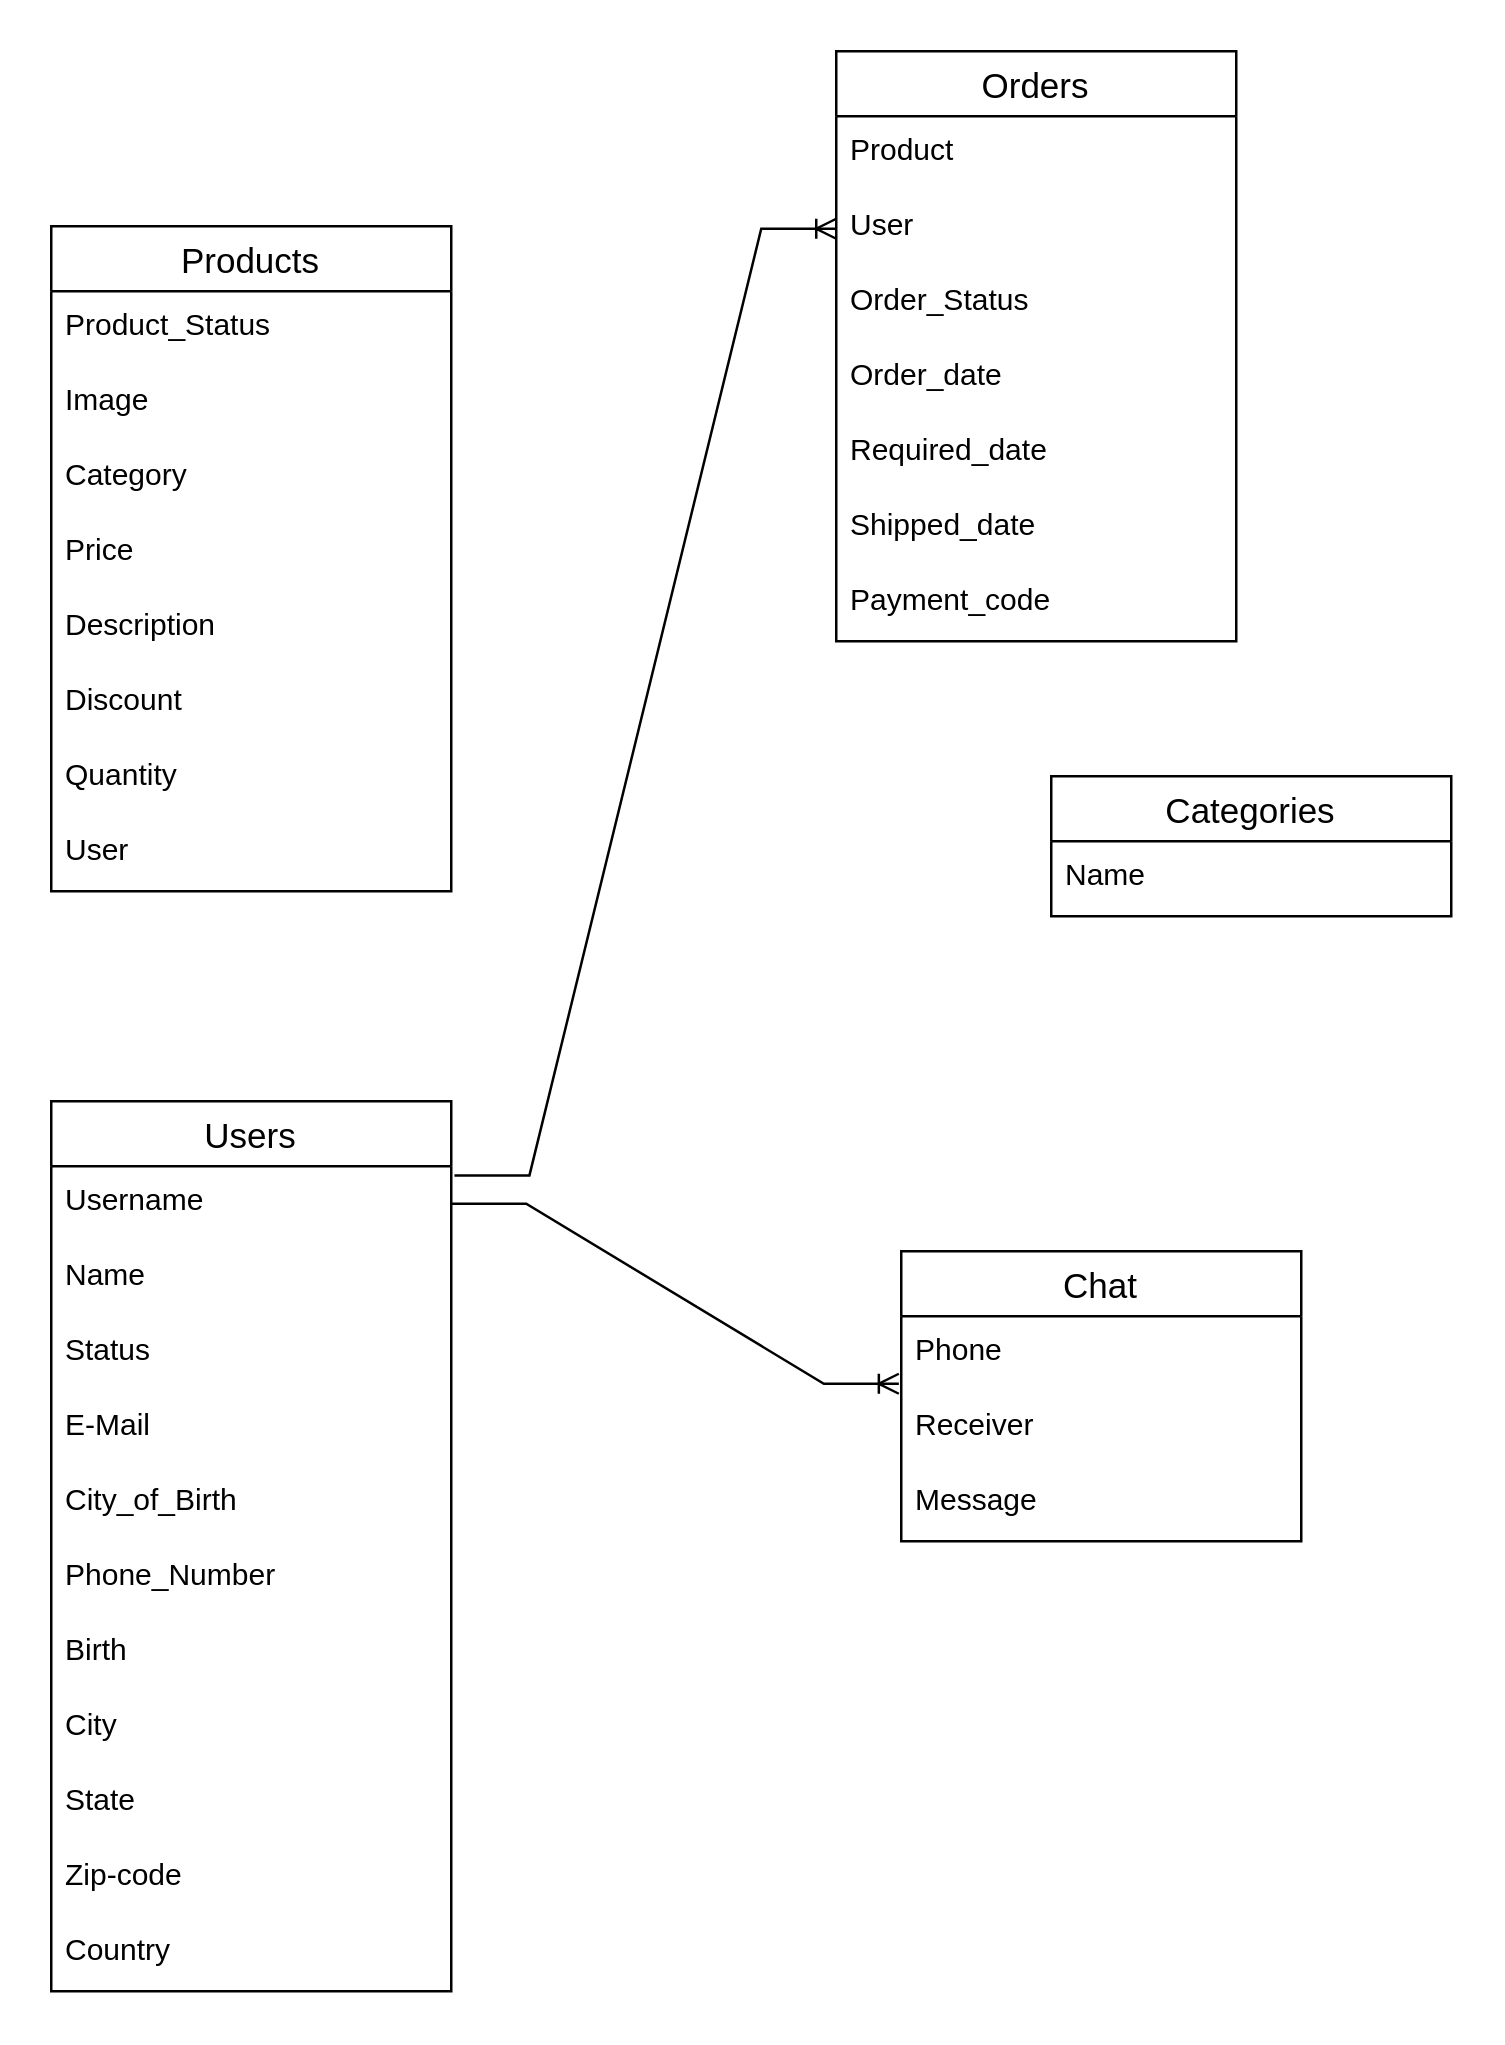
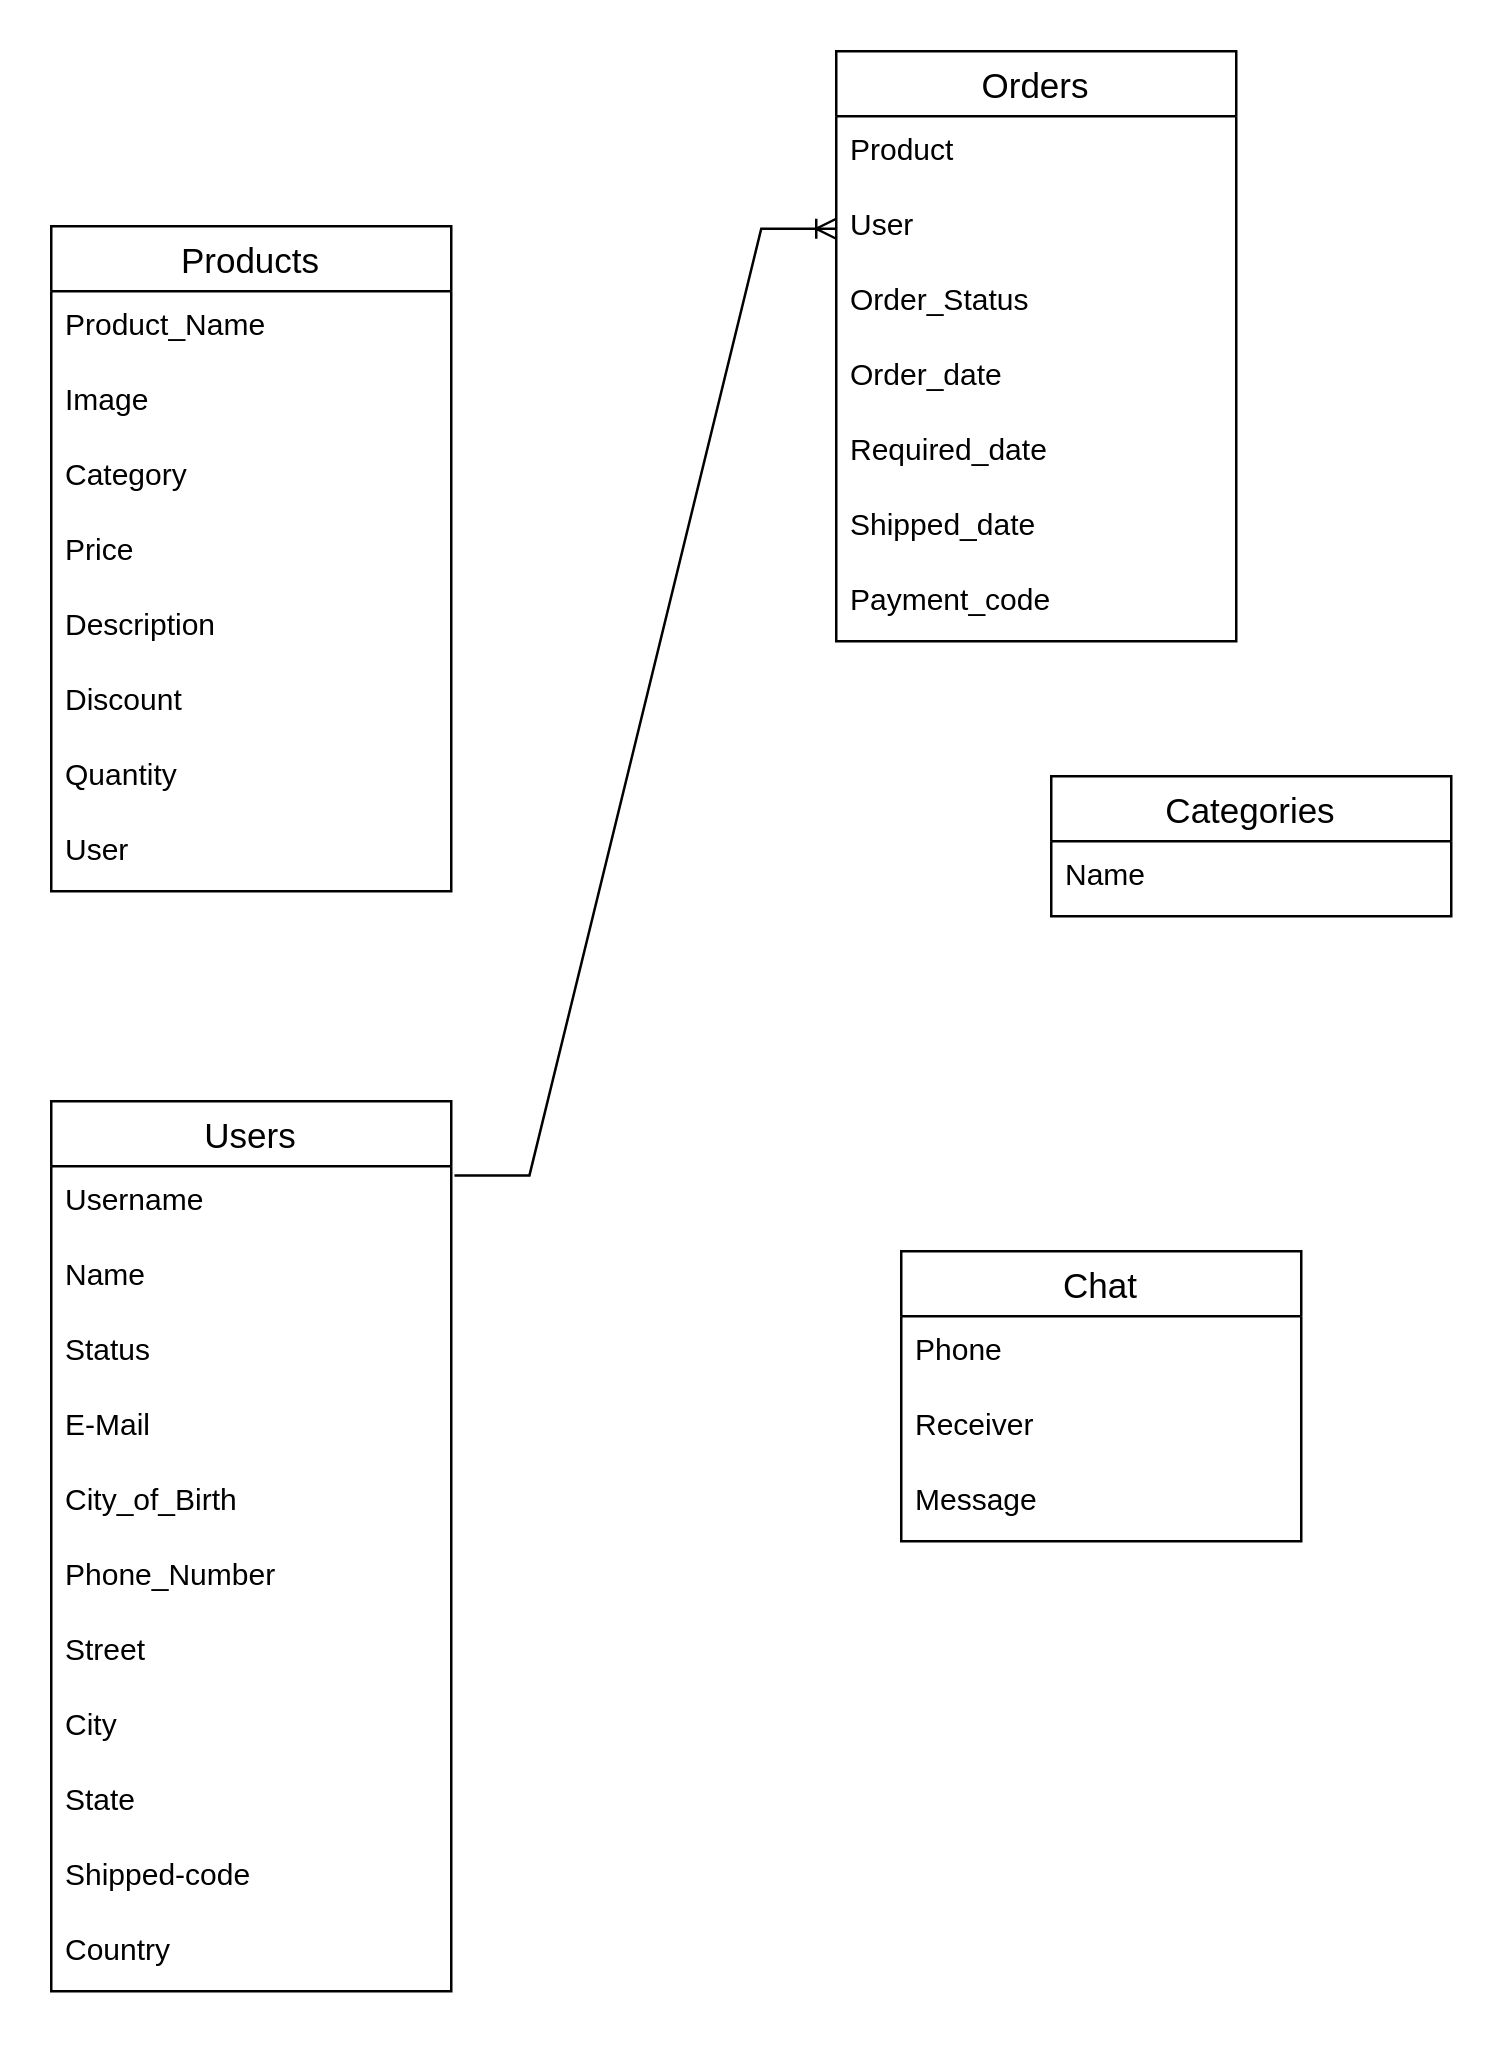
node "Product_Status": label "Product_Status" -> "Product_Name"
edge "Username" -> "Phone": removed
node "Birth": label "Birth" -> "Street"
node "Zip-code": label "Zip-code" -> "Shipped-code"
